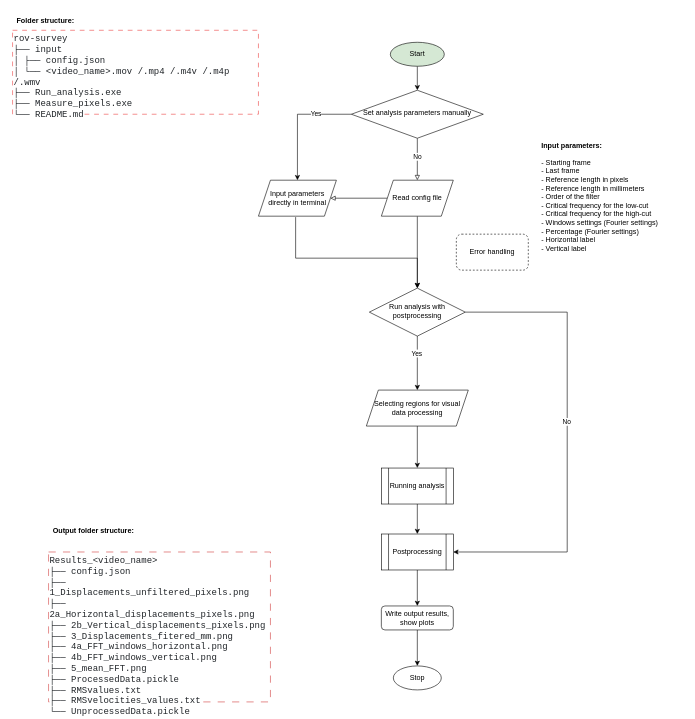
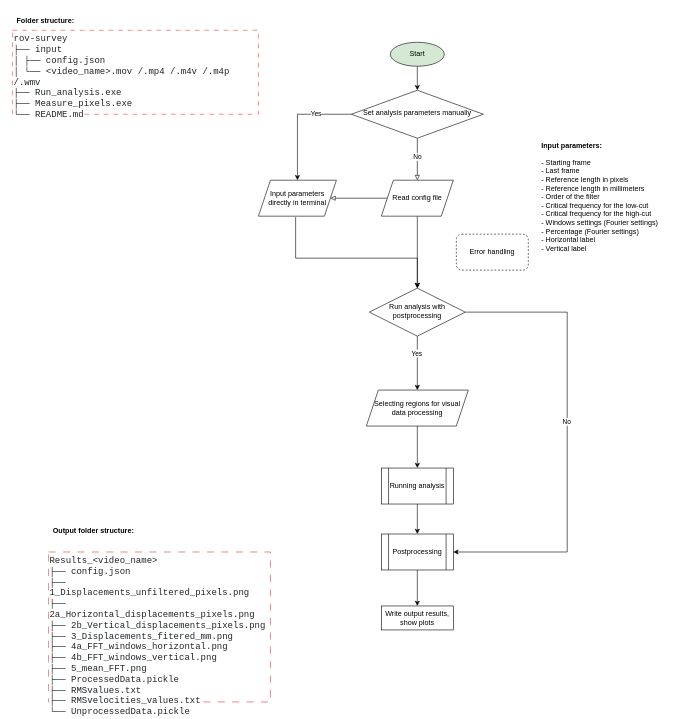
node "Write output results, show plots": shape rounded rectangle -> rectangle
edge "Write output results, show plots" -> "Stop": removed
node "Stop": removed
